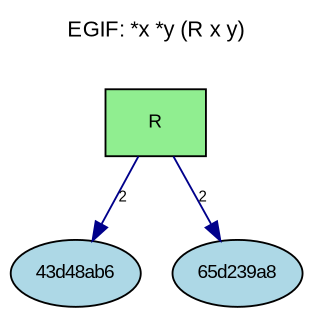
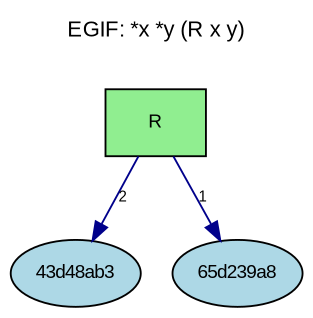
edge "R" -> "65d239a8": label "2" -> "1"
node "43d48ab6": label "43d48ab6" -> "43d48ab3"
